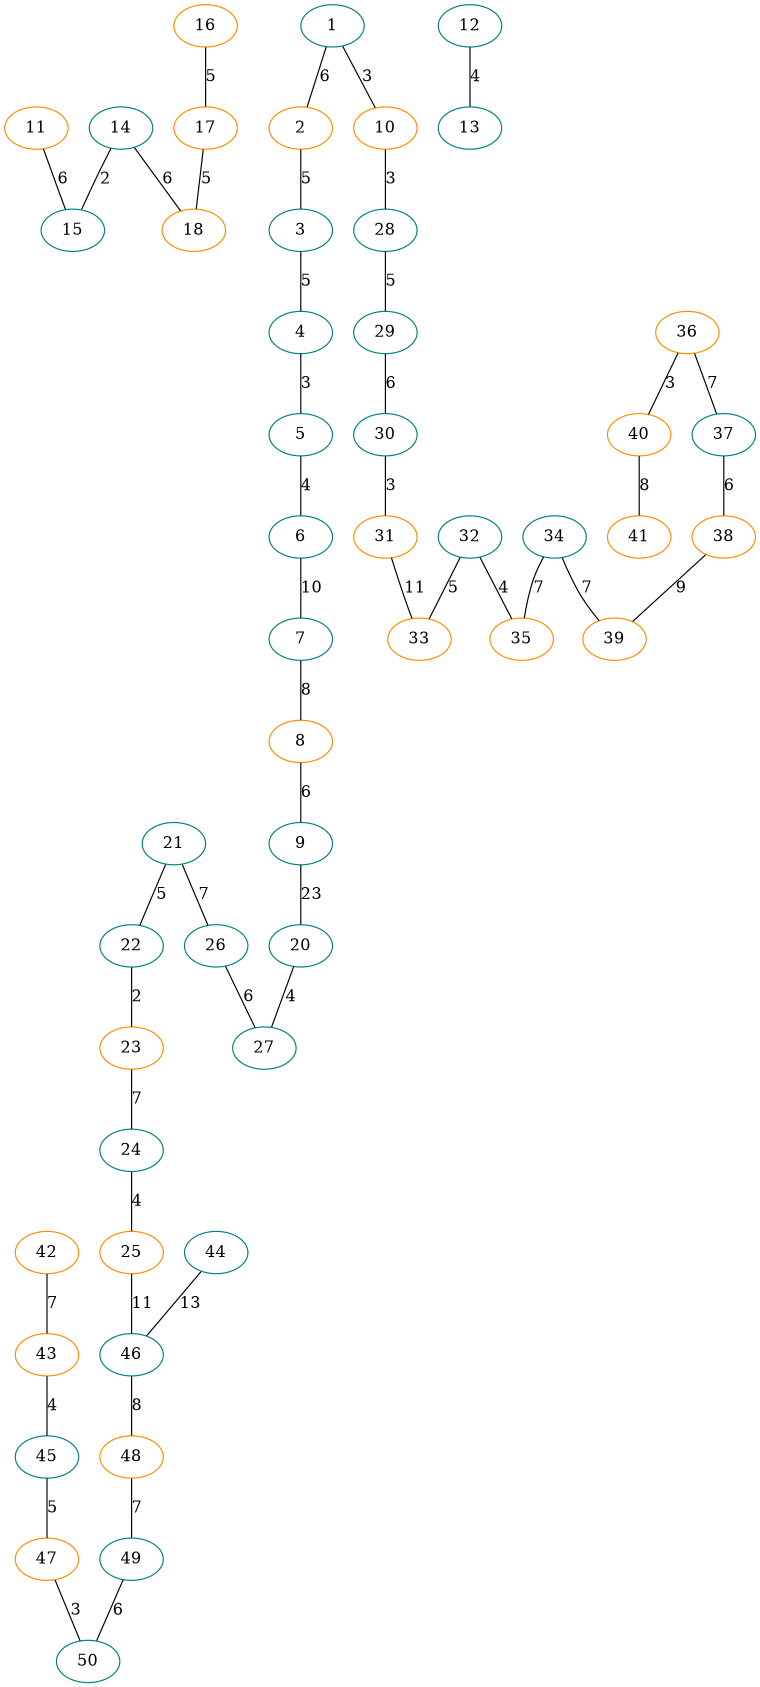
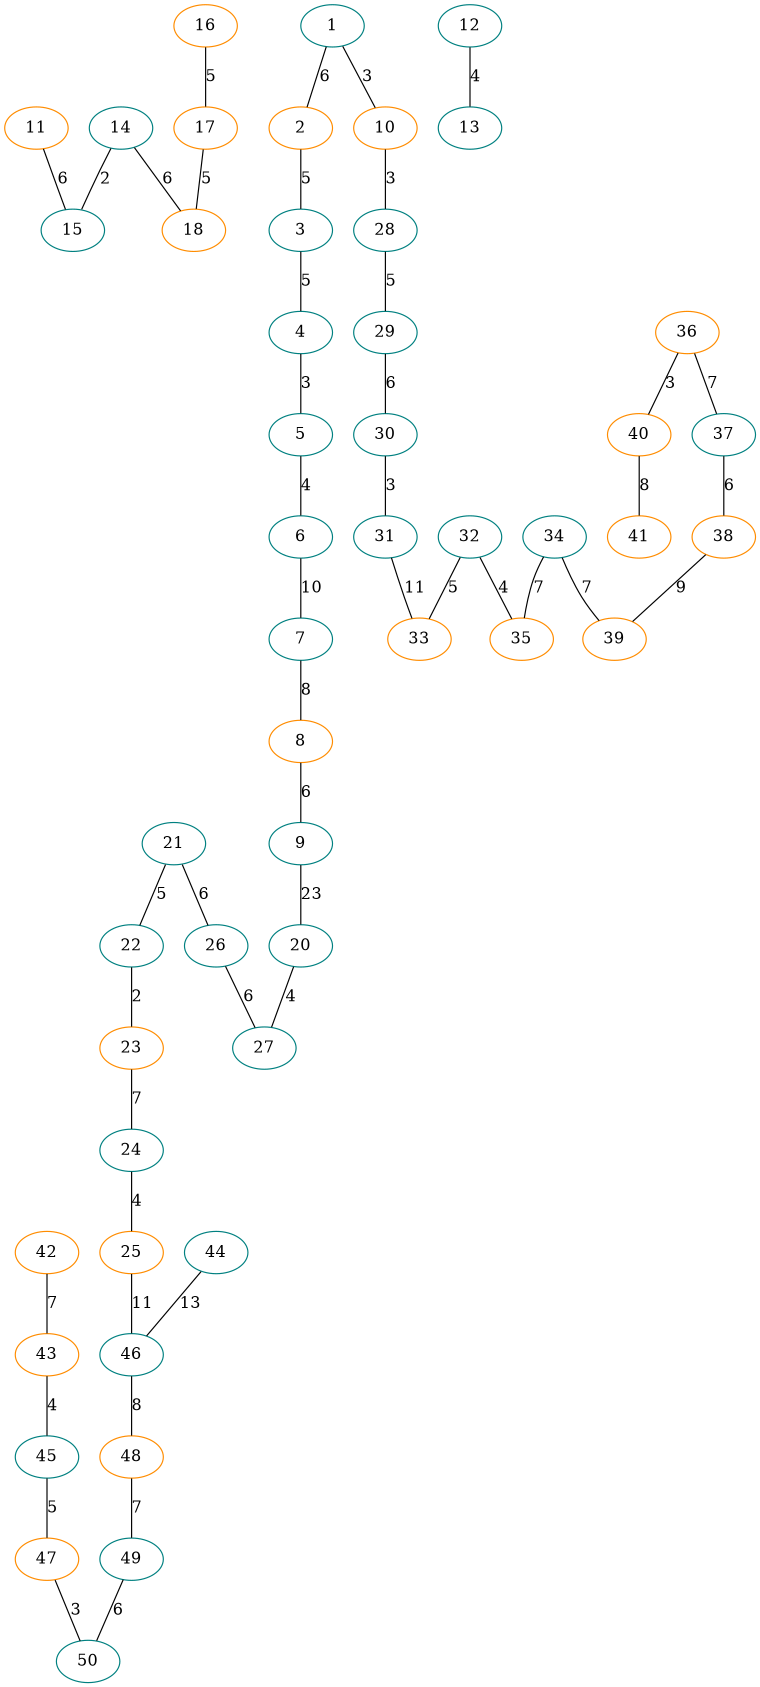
node "31": color darkorange -> teal
edge "21" -- "26": label "7" -> "6"
